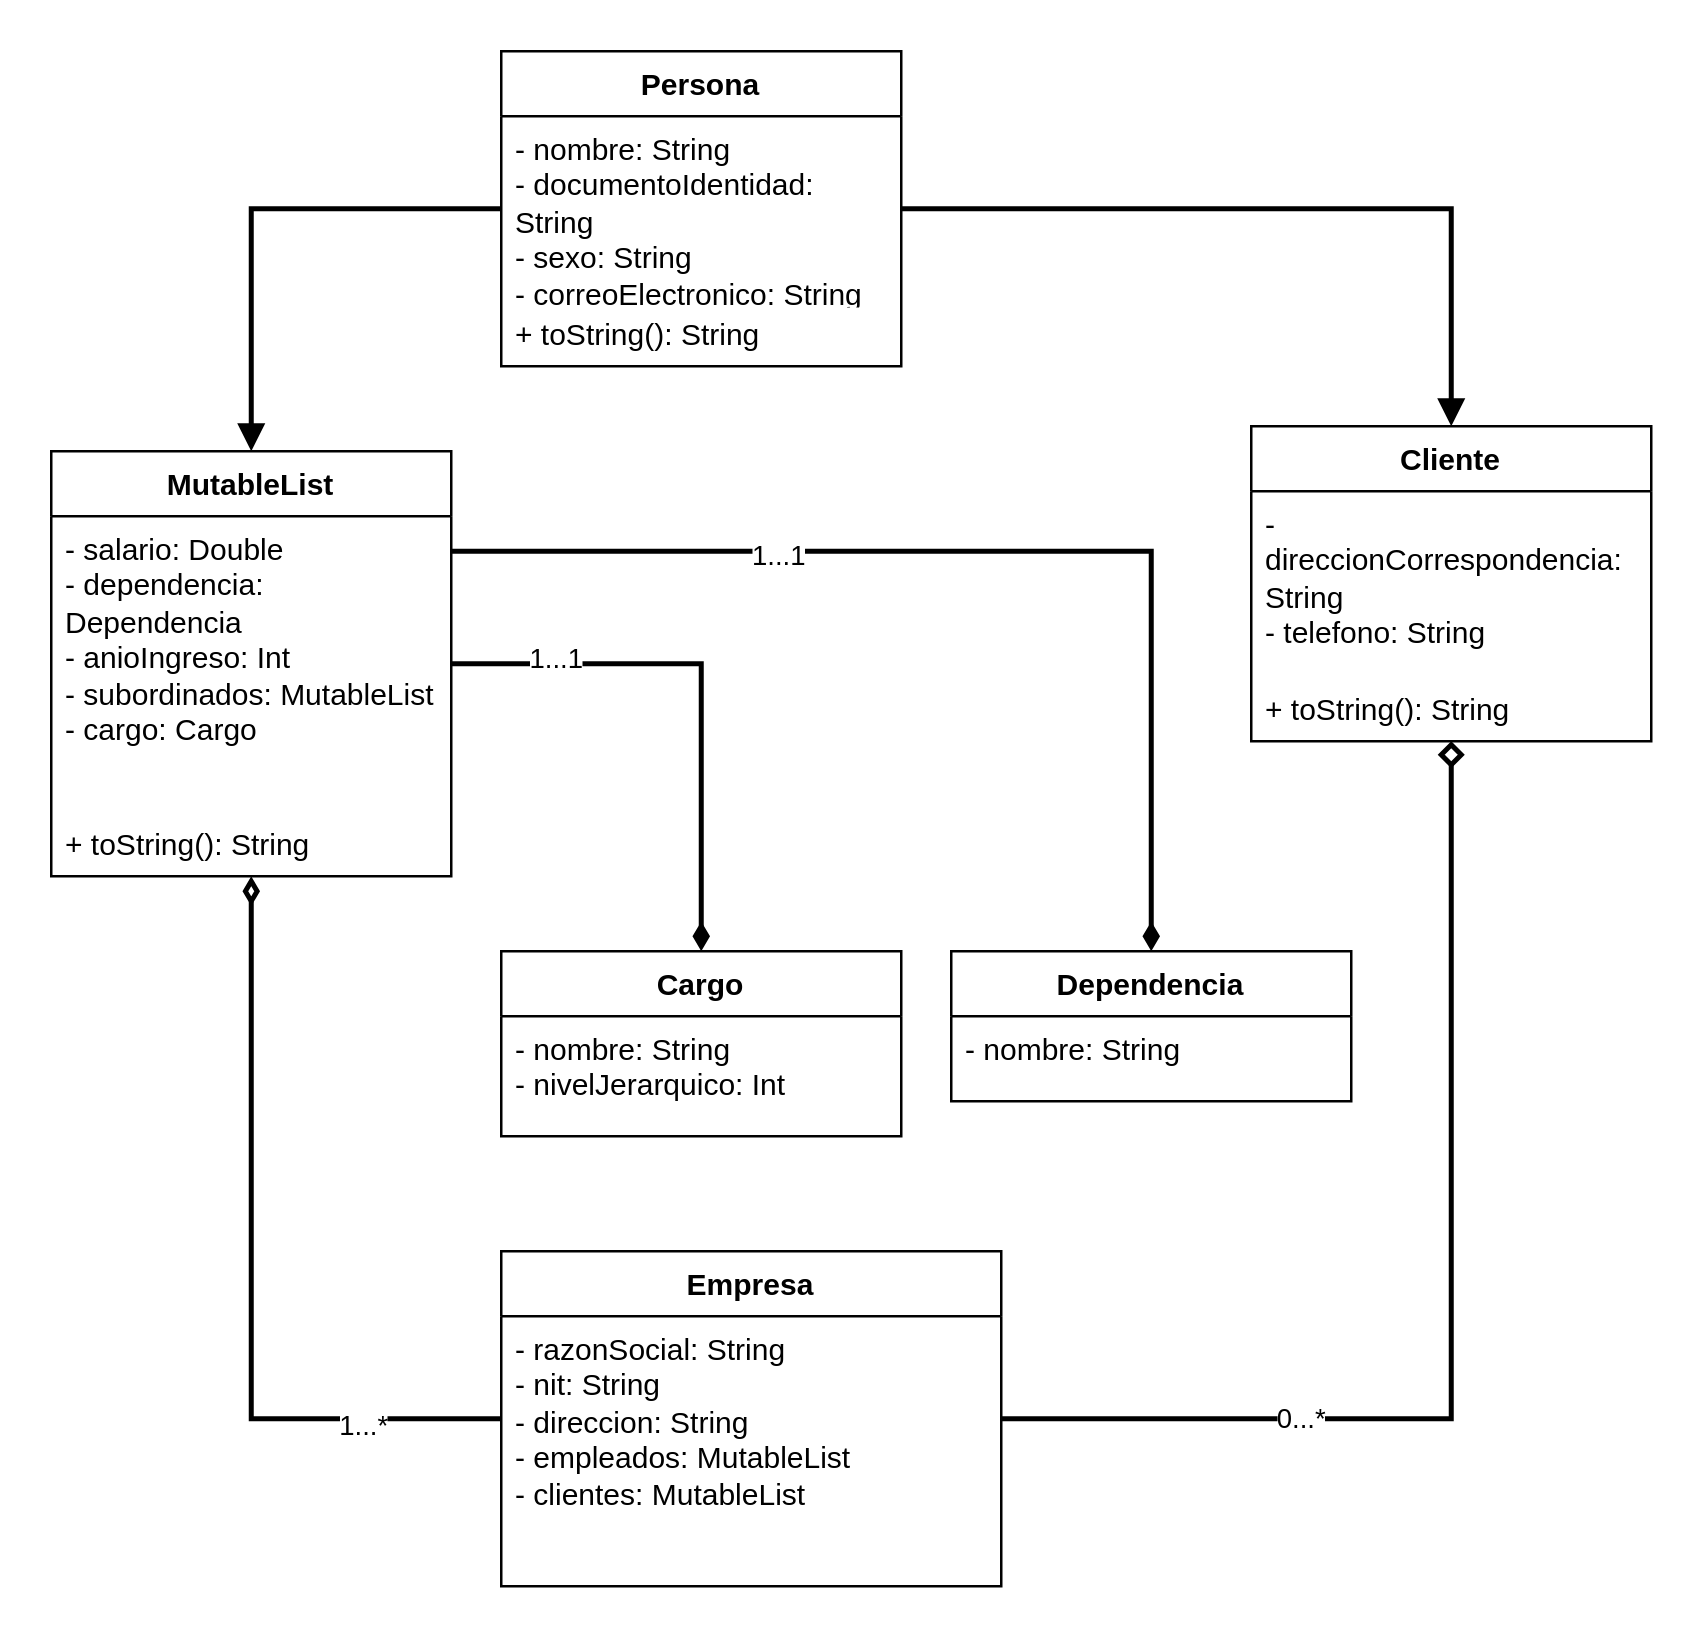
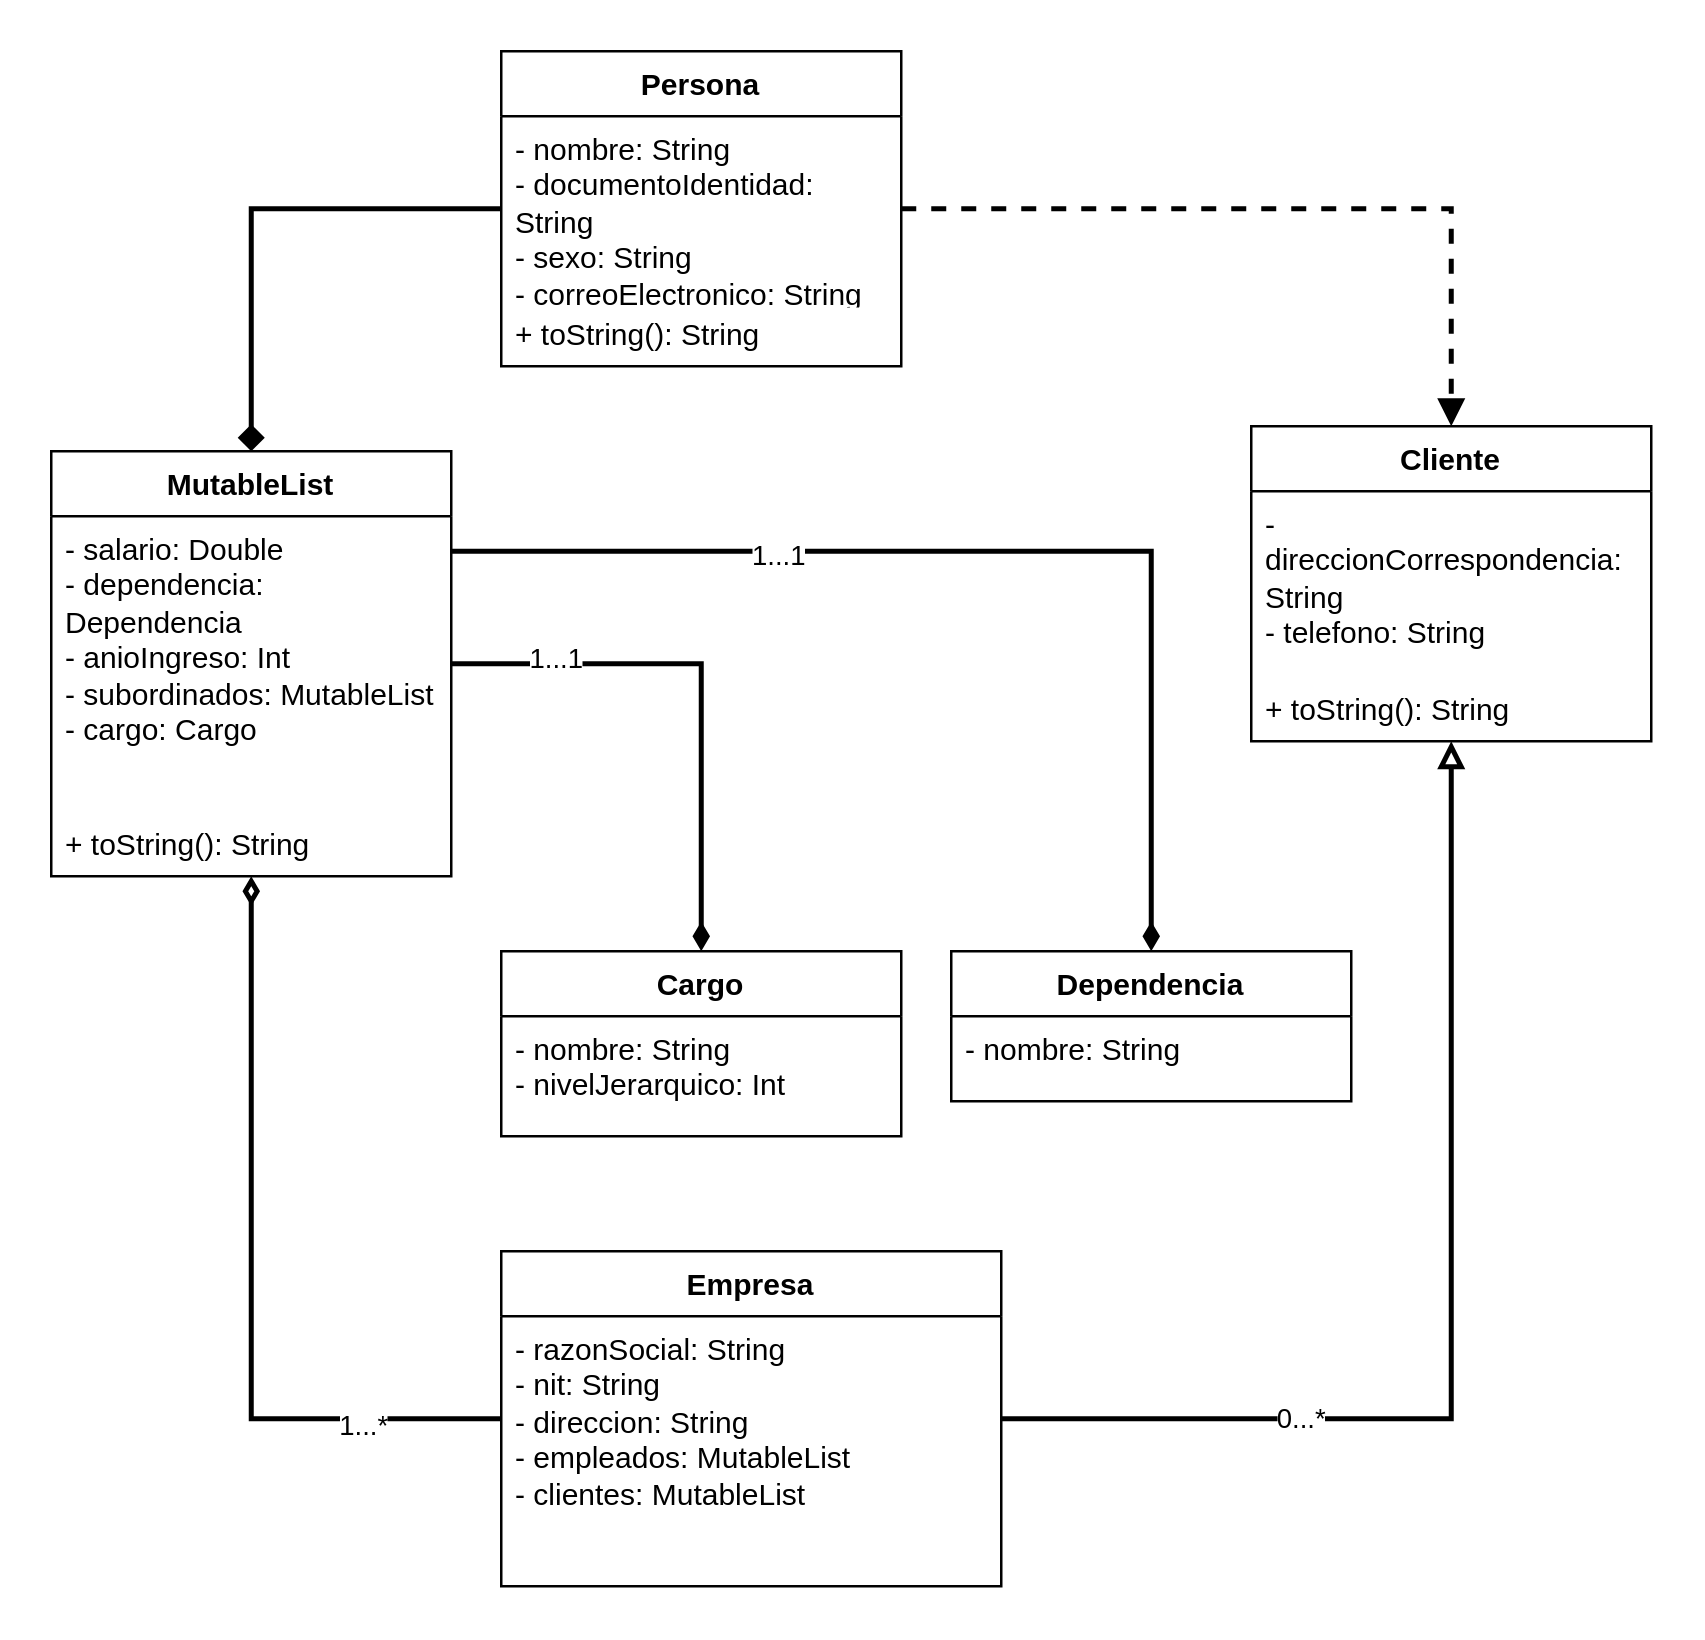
edge "Persona" -> "Cliente": style solid -> dashed
edge "Persona" -> "MutableList": arrowhead block -> diamond
edge "Empresa" -> "Cliente": arrowhead diamond -> block
